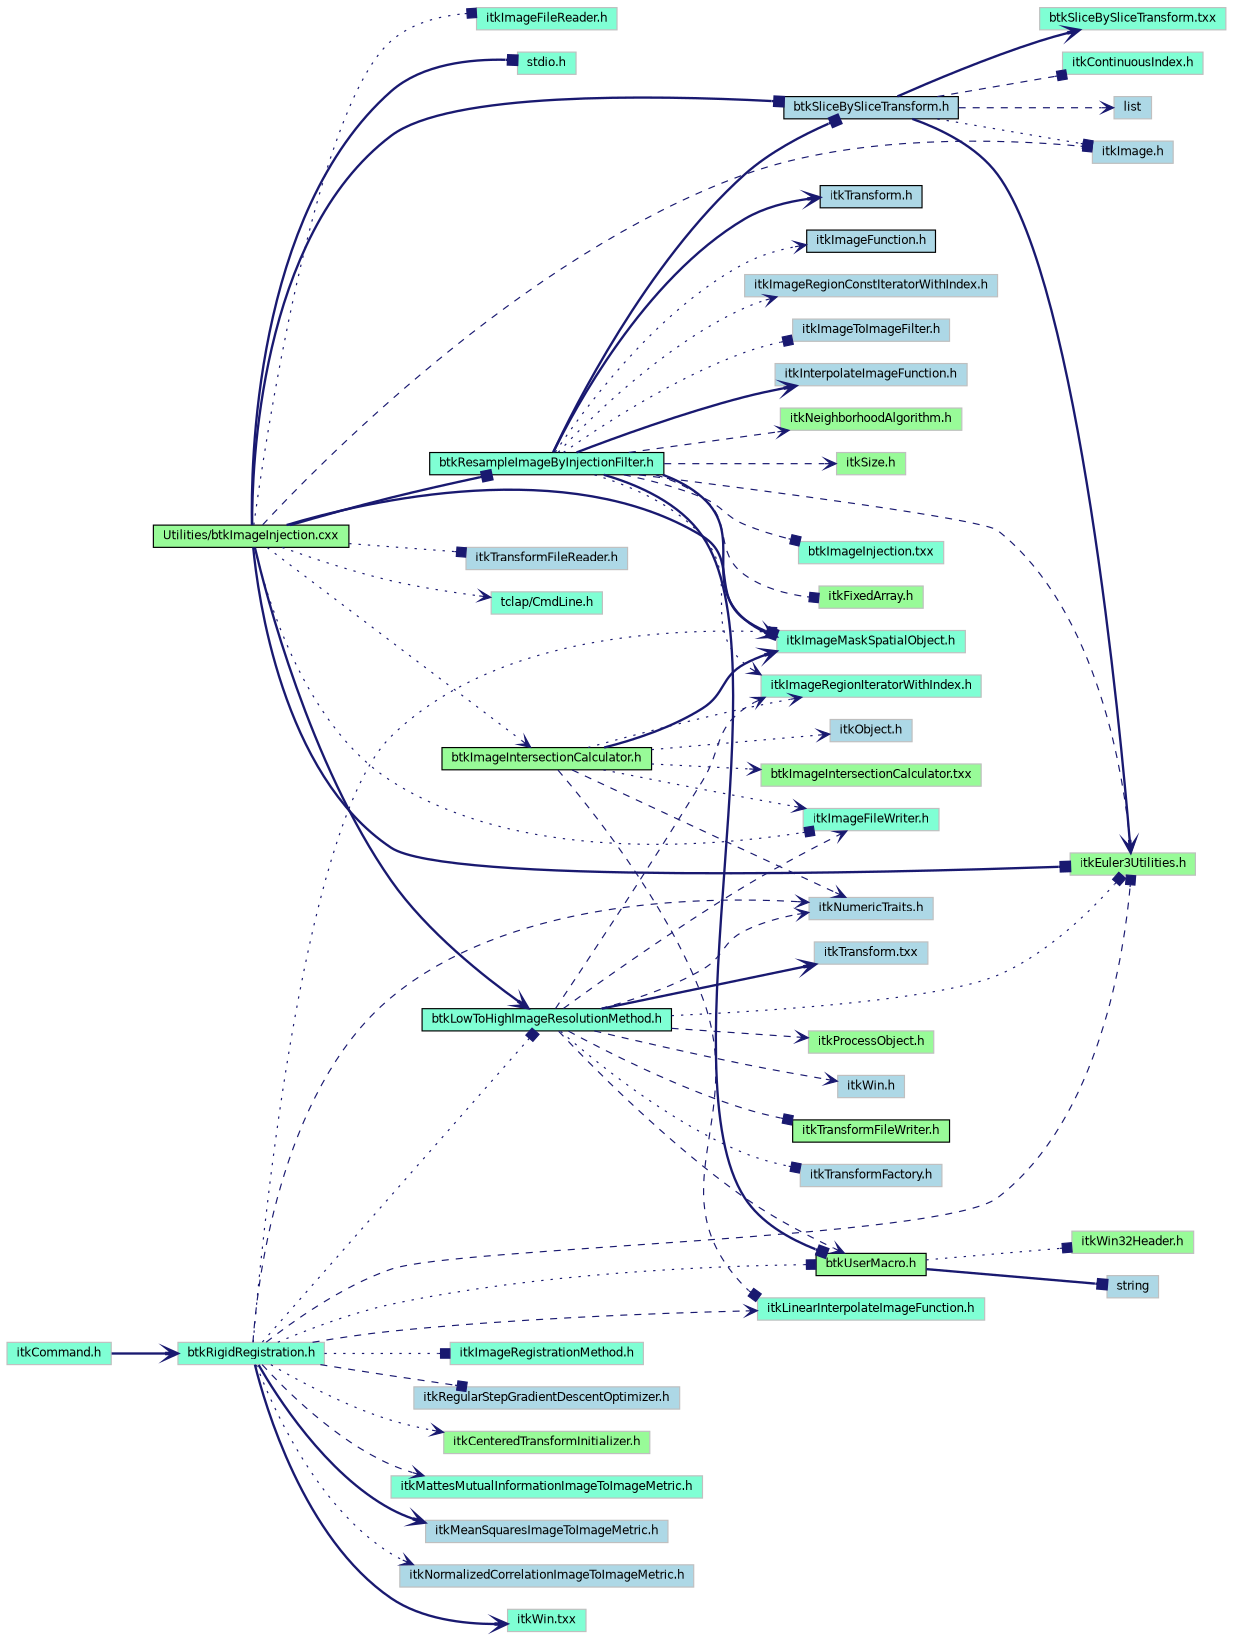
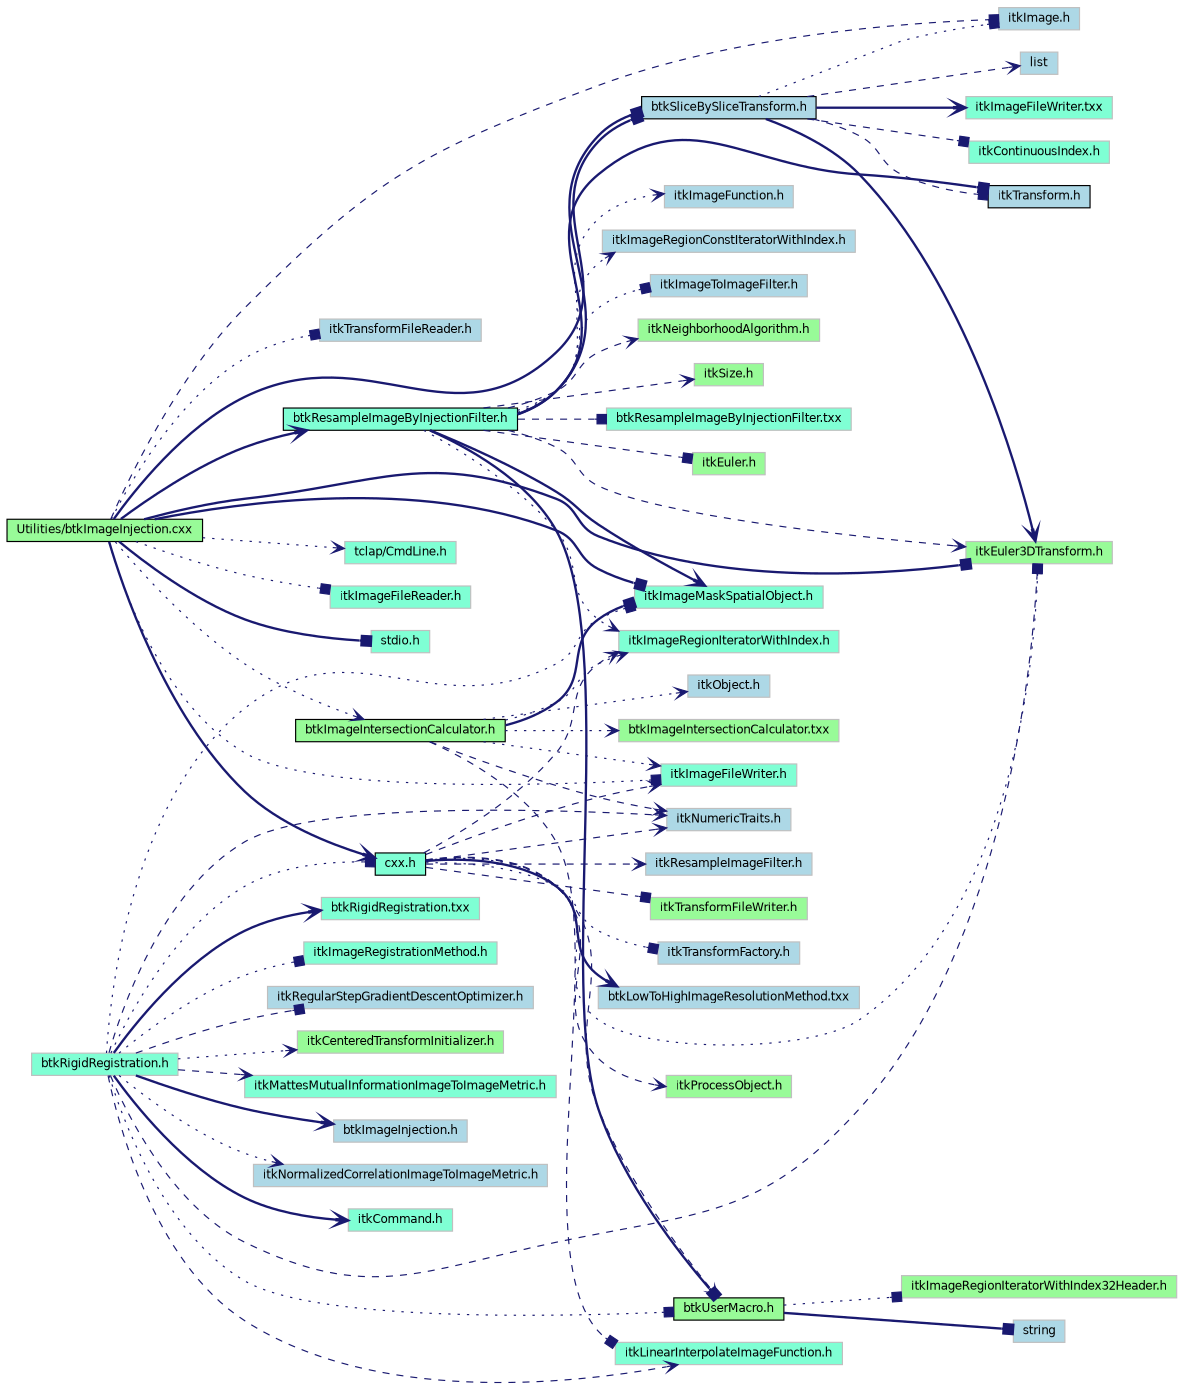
node "btkSliceBySliceTransform.txx": label "btkSliceBySliceTransform.txx" -> "itkImageFileWriter.txx"
edge "btkSliceBySliceTransform.h" -> "itkTransform.h": added
node "itkImageFunction.h": color black -> grey75
edge "btkResampleImageByInjectionFilter.h" -> "itkTransform.h": arrowhead vee -> box
node "itkInterpolateImageFunction.h": removed
edge "Utilities/btkImageInjection.cxx" -> "btkResampleImageByInjectionFilter.h": arrowhead box -> vee
node "btkImageInjection.txx": label "btkImageInjection.txx" -> "btkResampleImageByInjectionFilter.txx"
node "itkFixedArray.h": label "itkFixedArray.h" -> "itkEuler.h"
edge "btkImageIntersectionCalculator.h" -> "itkImageMaskSpatialObject.h": arrowhead vee -> box
node "itkEuler3Utilities.h": label "itkEuler3Utilities.h" -> "itkEuler3DTransform.h"
node "itkTransform.txx": label "itkTransform.txx" -> "btkLowToHighImageResolutionMethod.txx"
node "btkLowToHighImageResolutionMethod.h": label "btkLowToHighImageResolutionMethod.h" -> "cxx.h"
node "itkWin.h": label "itkWin.h" -> "itkResampleImageFilter.h"
node "itkTransformFileWriter.h": color black -> grey75
node "itkWin32Header.h": label "itkWin32Header.h" -> "itkImageRegionIteratorWithIndex32Header.h"
edge "itkCommand.h" -> "btkRigidRegistration.h": reversed
node "itkMeanSquaresImageToImageMetric.h": label "itkMeanSquaresImageToImageMetric.h" -> "btkImageInjection.h"
node "itkWin.txx": label "itkWin.txx" -> "btkRigidRegistration.txx"
